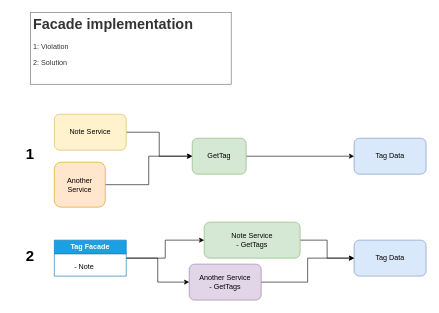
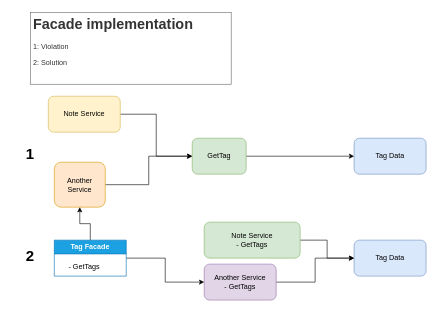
node "Note Service": moved (90, 132) -> (84, 114)
edge "Tag Facade" -> "Note Service - GetTags": now "Tag Facade" -> "Another Service"
node "- Note": label "- Note" -> "- GetTags"
node "Another Service - GetTags": moved (225, 282) -> (240, 282)
